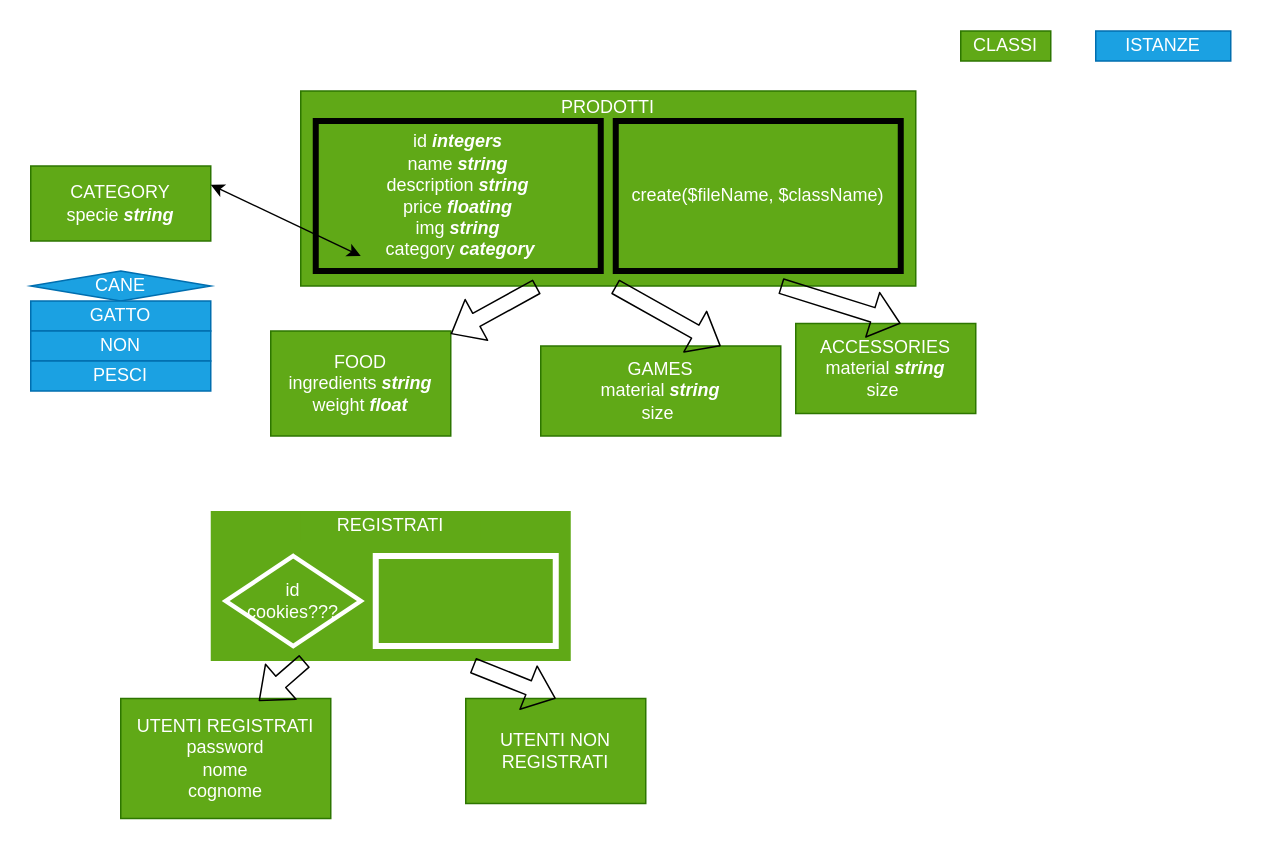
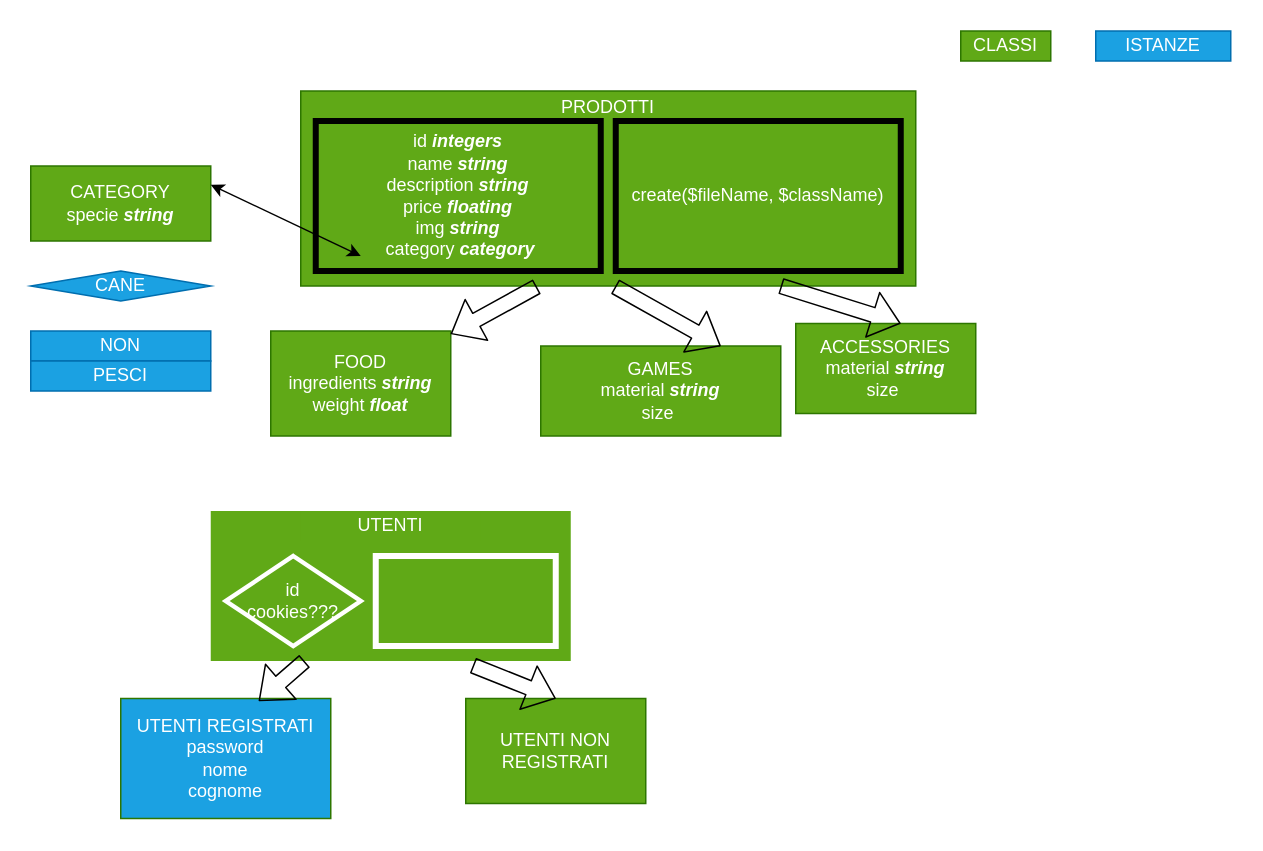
node "GATTO": removed
node "REGISTRATI": label "REGISTRATI" -> "UTENTI"
node "UTENTI REGISTRATI password nome cognome": fillcolor #60a917 -> #1ba1e2
